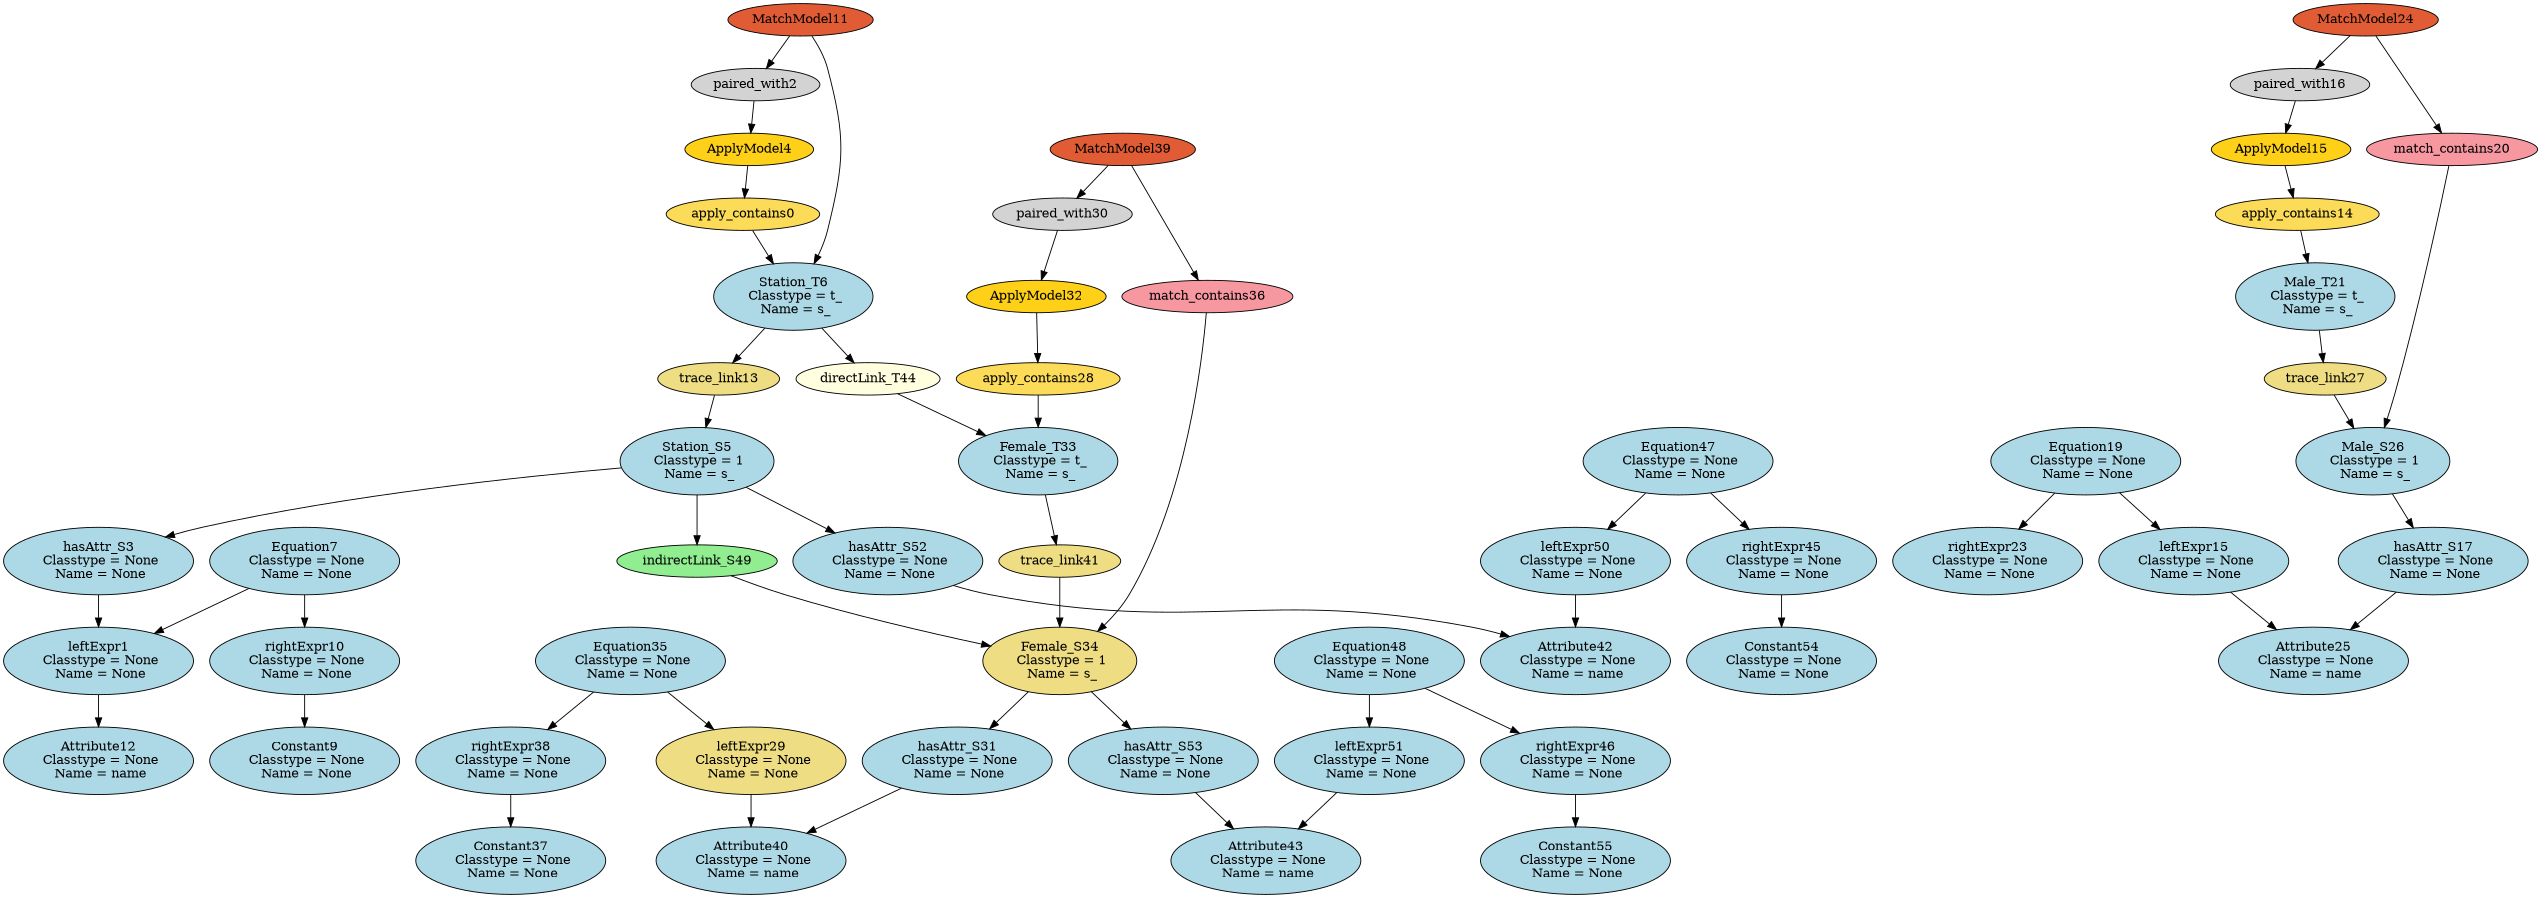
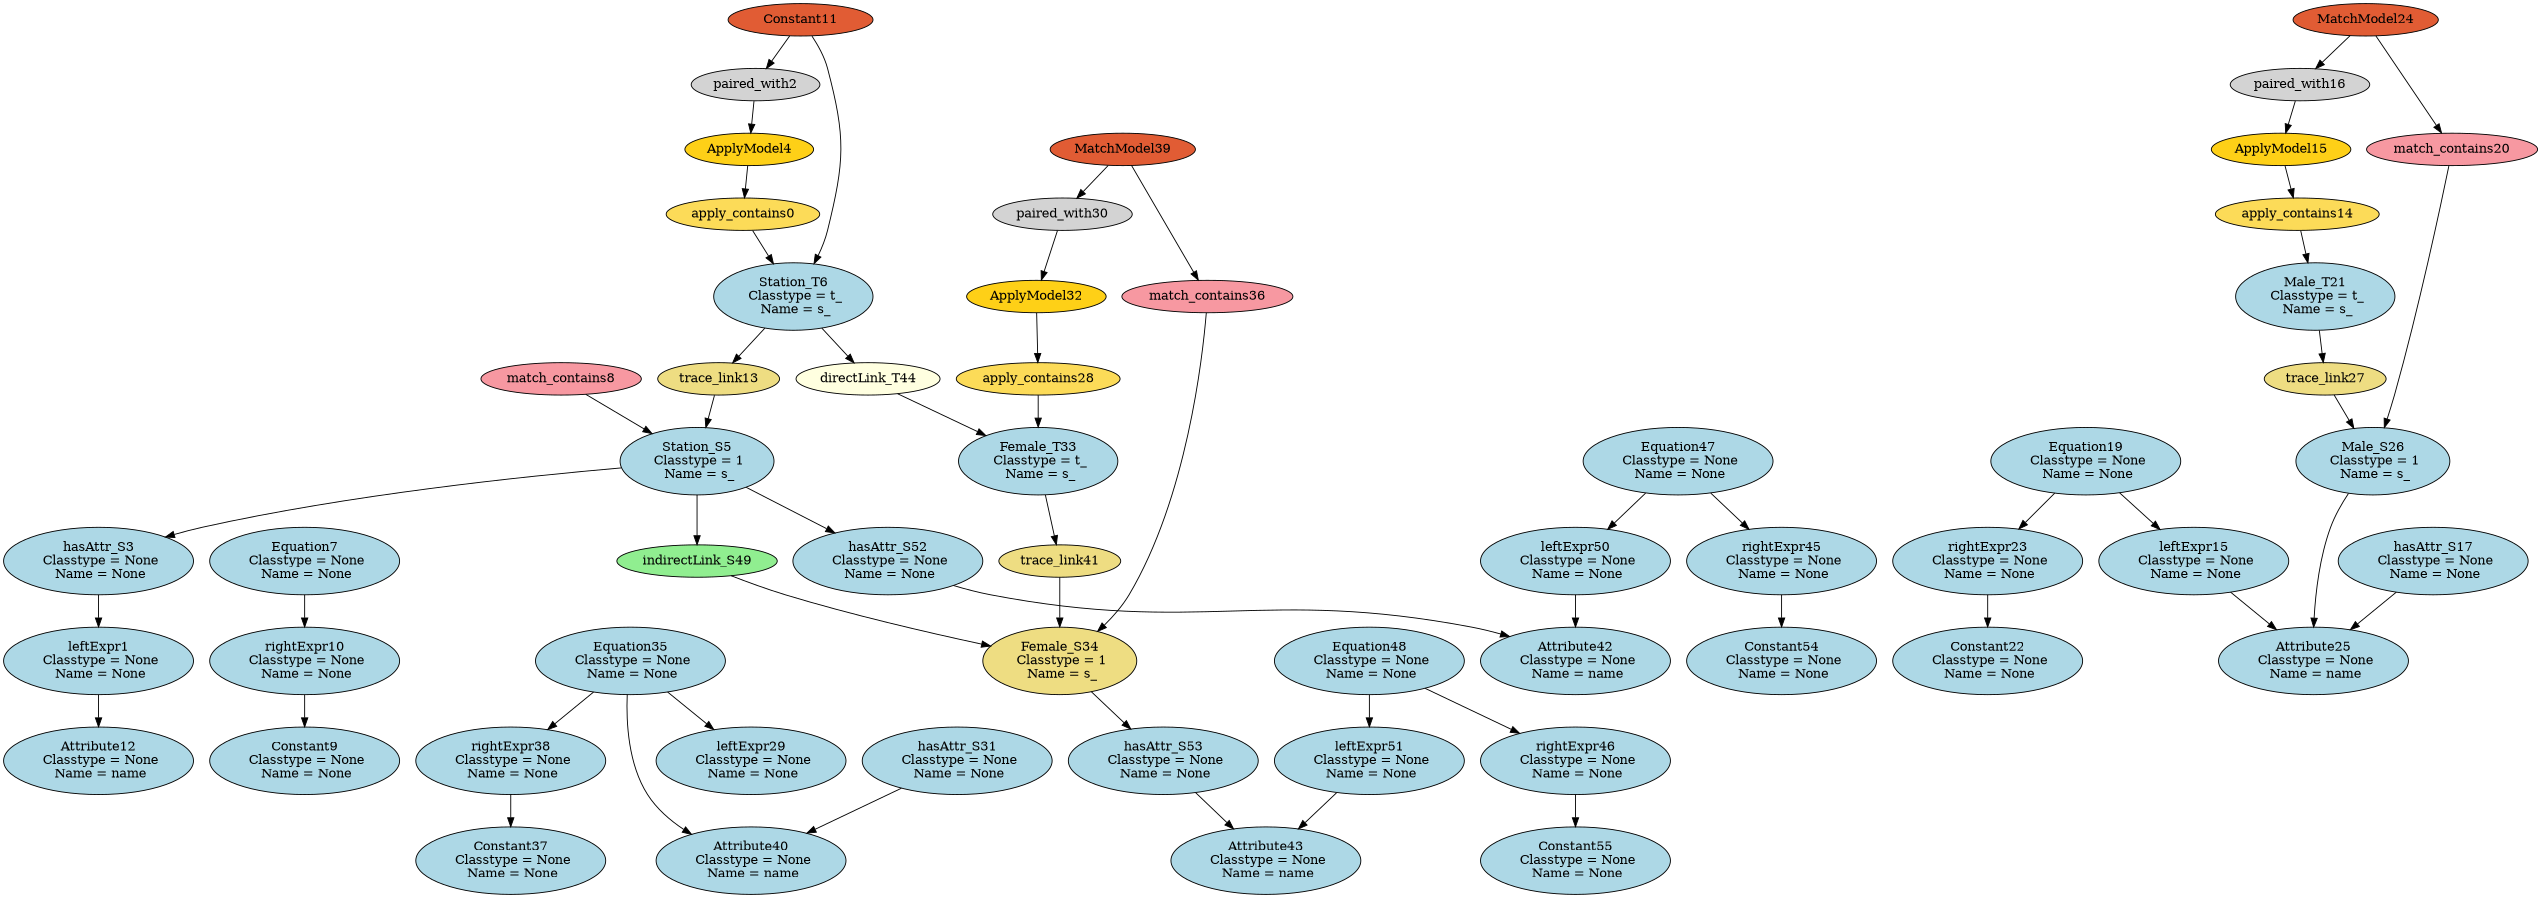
node "MatchModel11": label "MatchModel11" -> "Constant11"
node "match_contains8": added
edge "Male_S26 Classtype = 1 Name = s_" -> "hasAttr_S17 Classtype = None Name = None": now "Male_S26 Classtype = 1 Name = s_" -> "Attribute25 Classtype = None Name = name"
edge "Equation7 Classtype = None Name = None" -> "leftExpr1 Classtype = None Name = None": removed
node "Constant22 Classtype = None Name = None": added
edge "Female_S34 Classtype = 1 Name = s_" -> "hasAttr_S31 Classtype = None Name = None": removed
node "leftExpr29 Classtype = None Name = None": fillcolor lightgoldenrod -> lightblue
edge "leftExpr29 Classtype = None Name = None" -> "Attribute40 Classtype = None Name = name": now "Equation35 Classtype = None Name = None" -> "Attribute40 Classtype = None Name = name"
